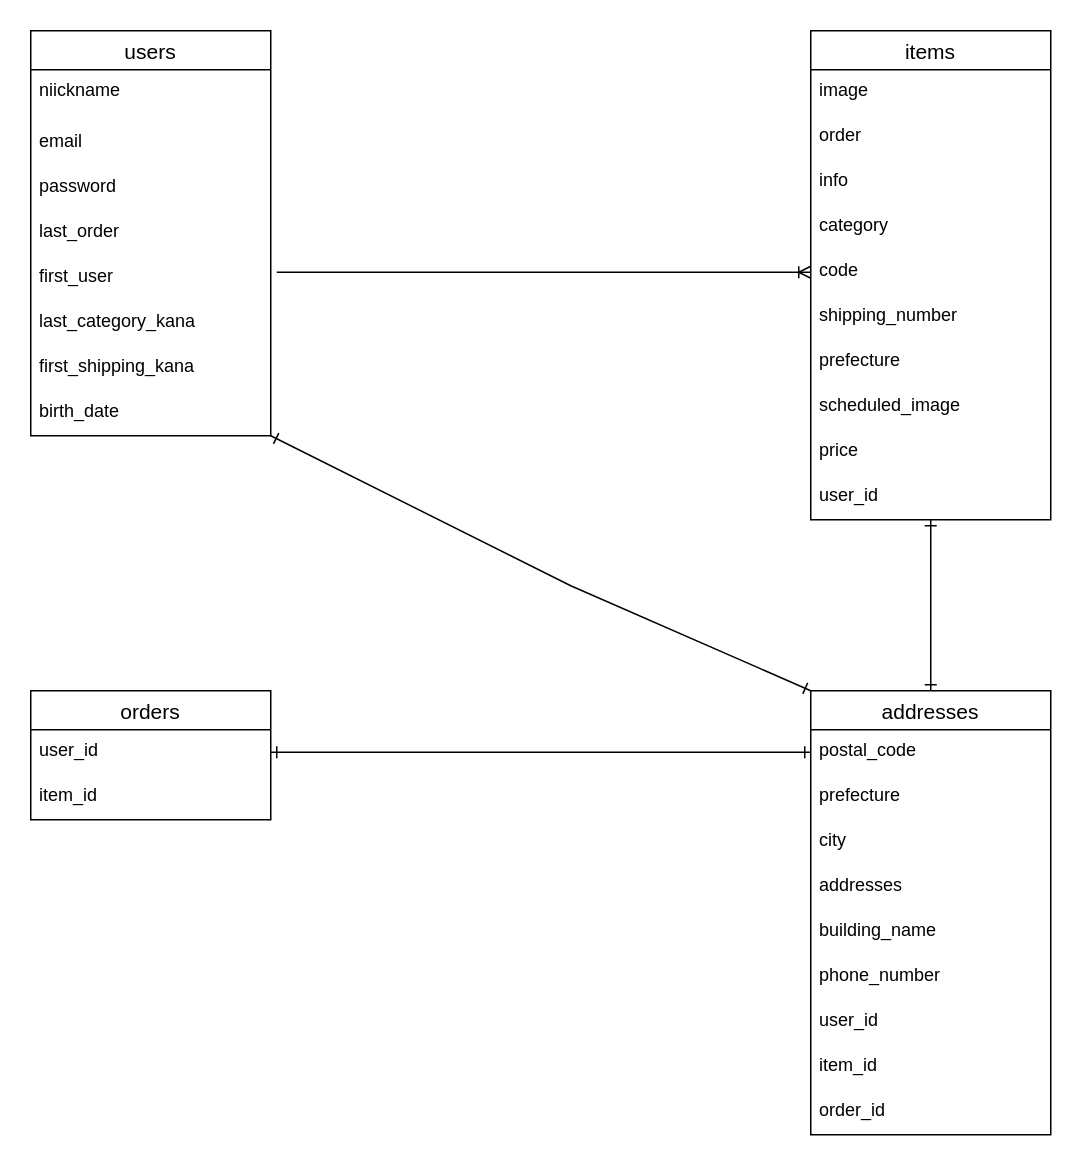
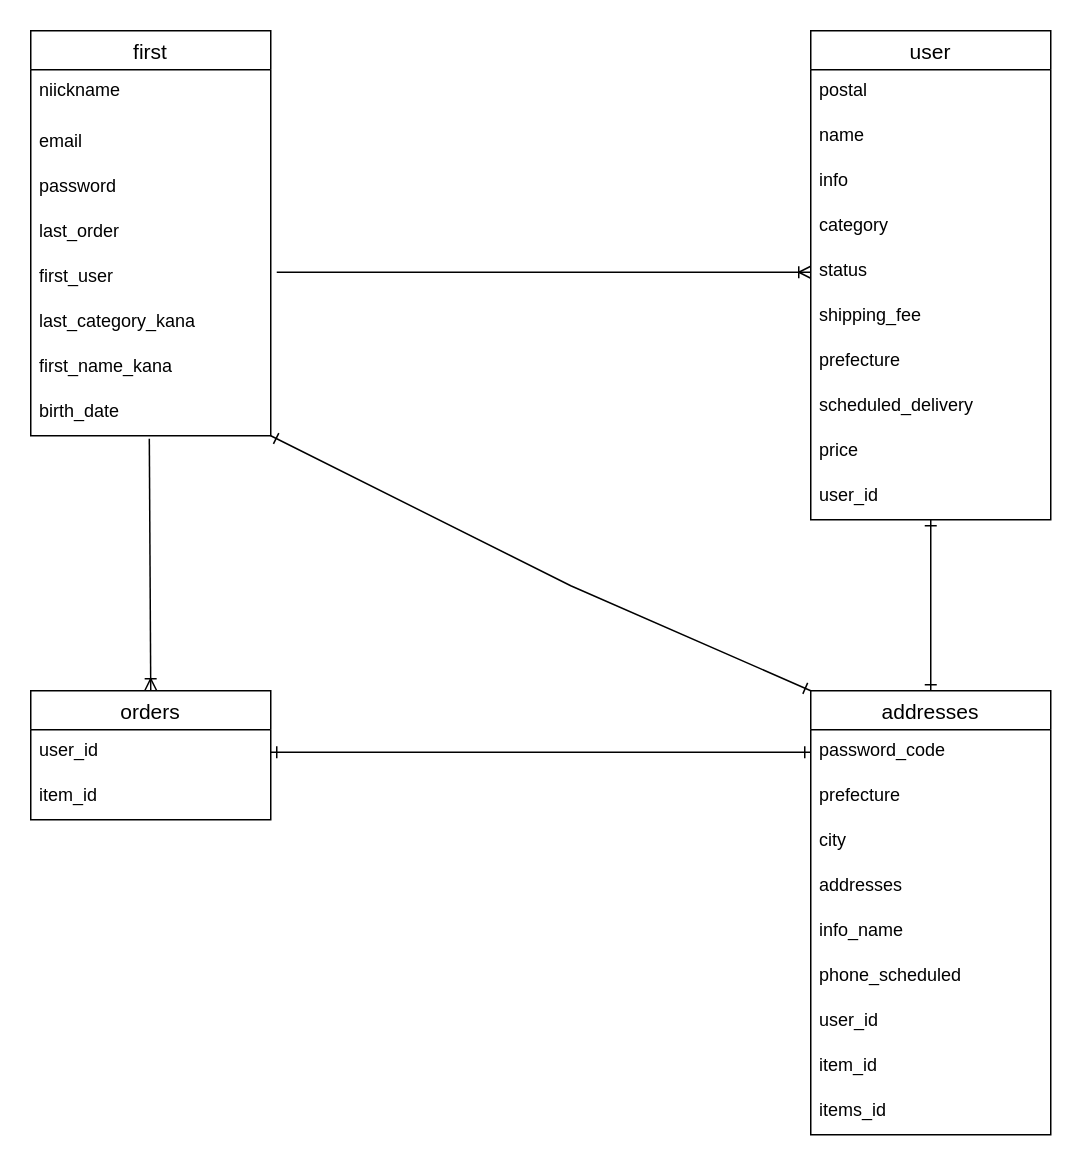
node "users": label "users" -> "first"
node "items": label "items" -> "user"
node "image": label "image" -> "postal"
node "order": label "order" -> "name"
node "code": label "code" -> "status"
node "shipping_number": label "shipping_number" -> "shipping_fee"
node "first_shipping_kana": label "first_shipping_kana" -> "first_name_kana"
node "scheduled_image": label "scheduled_image" -> "scheduled_delivery"
edge "birth_date" -> "orders": added
node "postal_code": label "postal_code" -> "password_code"
node "building_name": label "building_name" -> "info_name"
node "phone_number": label "phone_number" -> "phone_scheduled"
node "order_id": label "order_id" -> "items_id"
